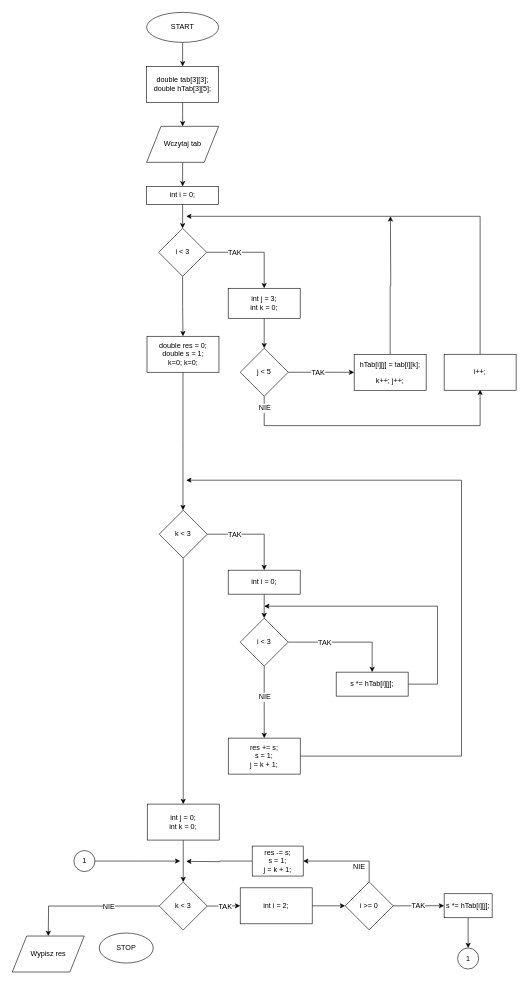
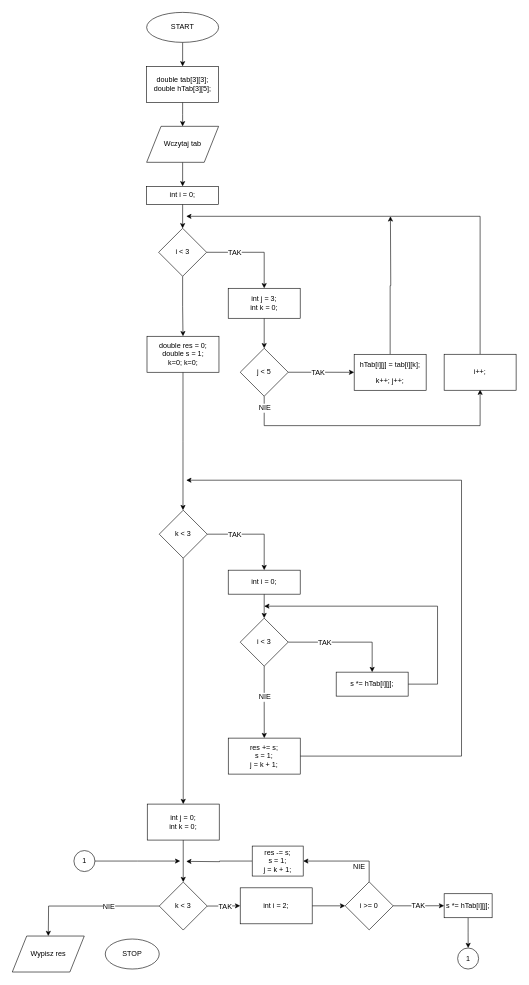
node "STOP": moved (126, 948) -> (132, 954)
